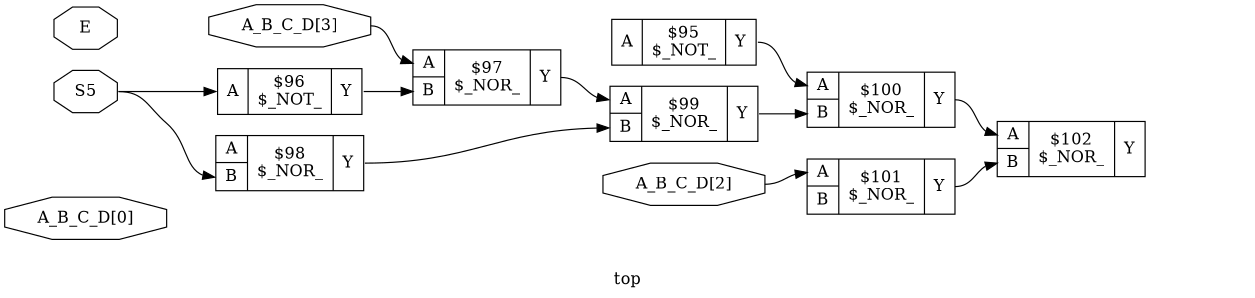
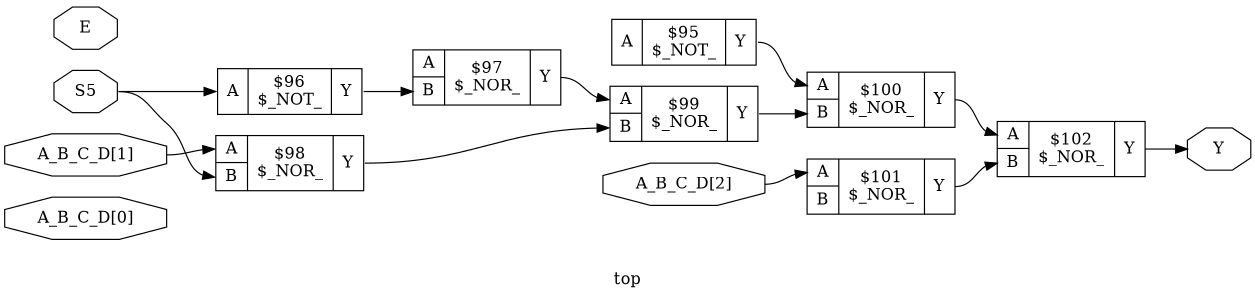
node "A_B_C_D[3]": removed
node "Y": added
node "A_B_C_D[1]": added
